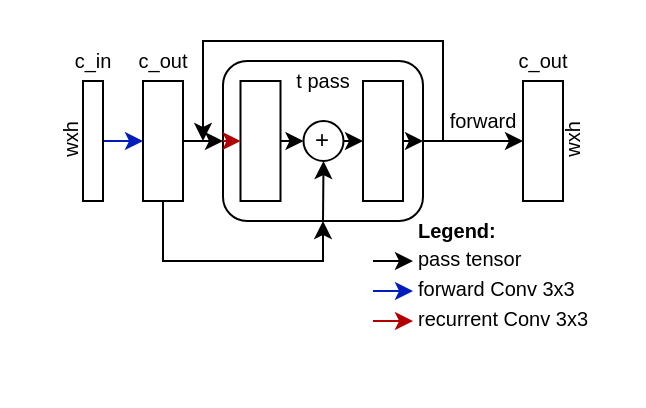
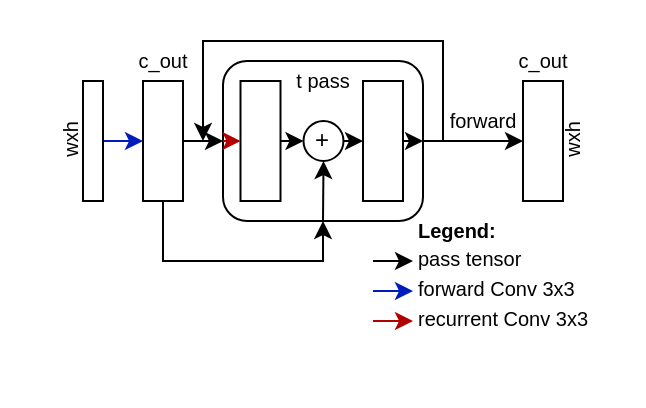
node "c_in": removed
